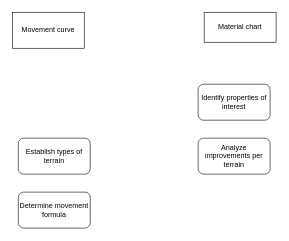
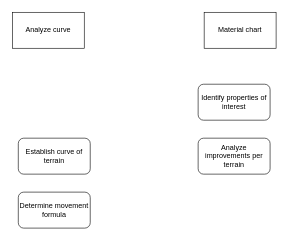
node "Material chart": size 72x30 -> 72x36
node "Movement curve": label "Movement curve" -> "Analyze curve"
node "Establish types of terrain": label "Establish types of terrain" -> "Establish curve of terrain"
